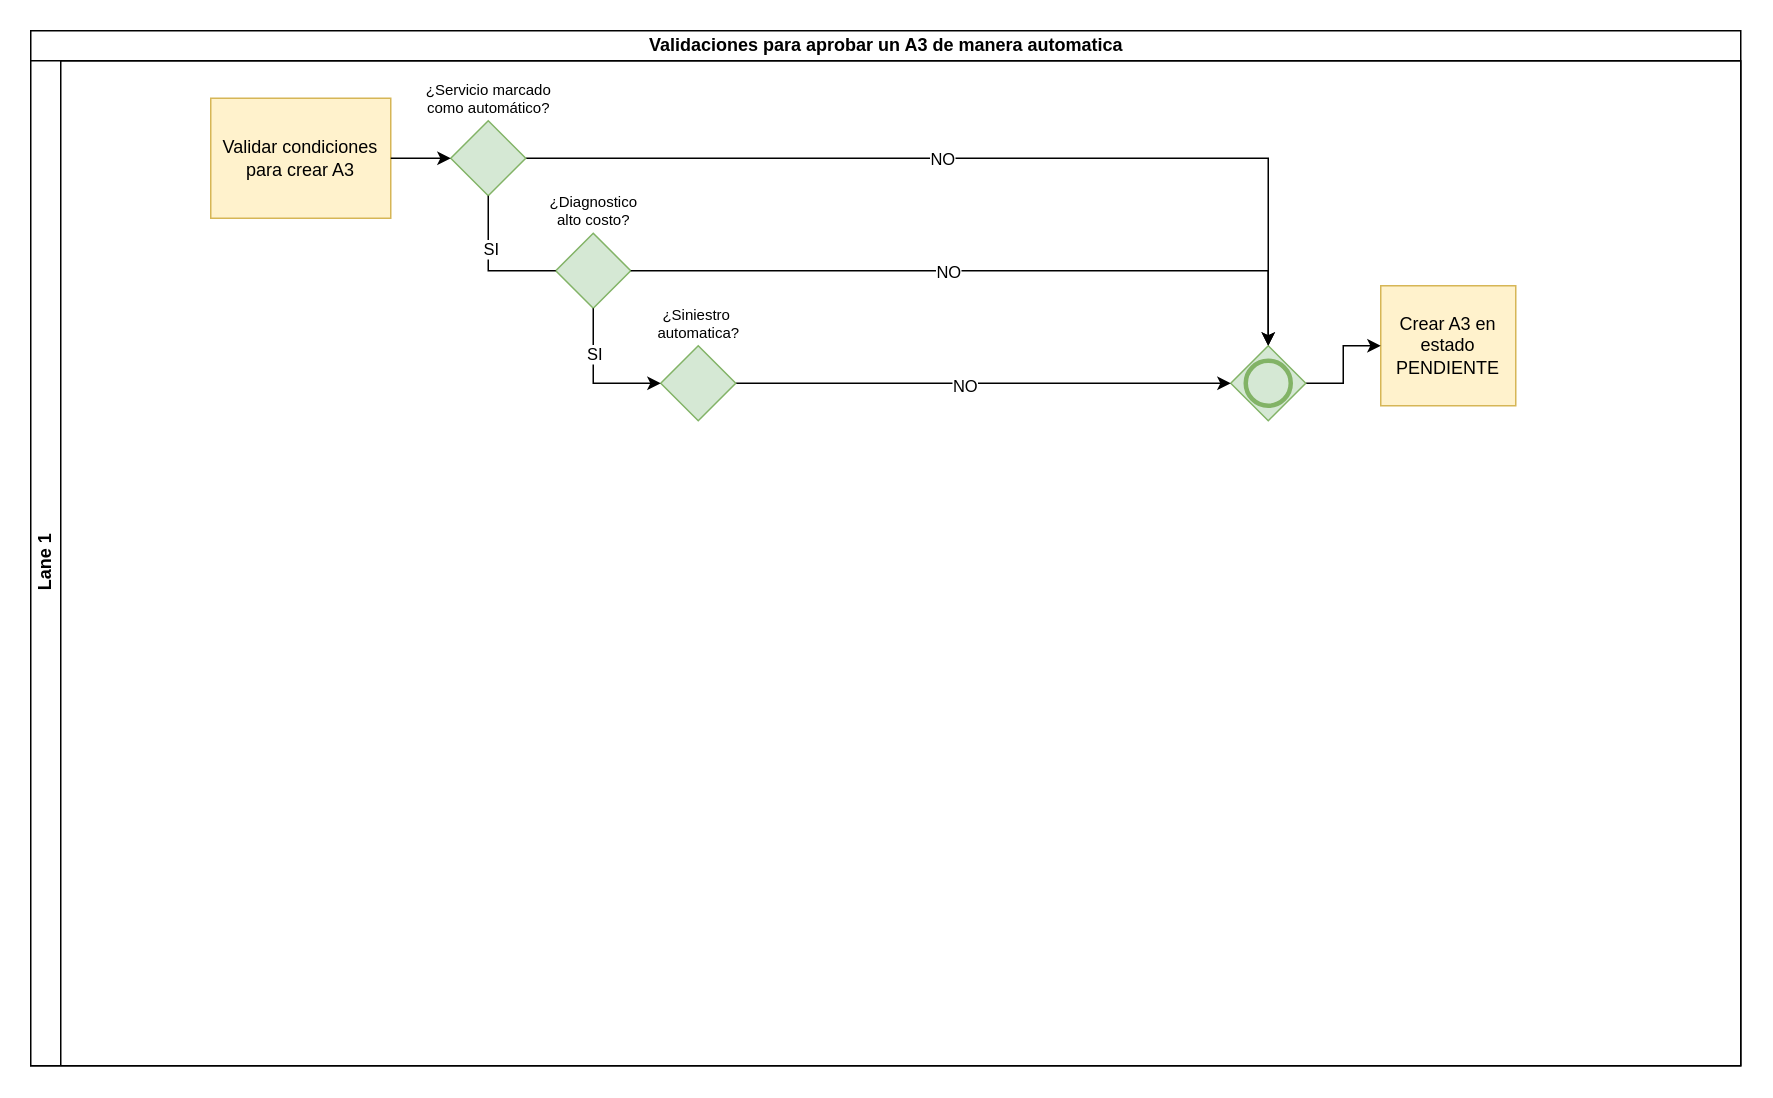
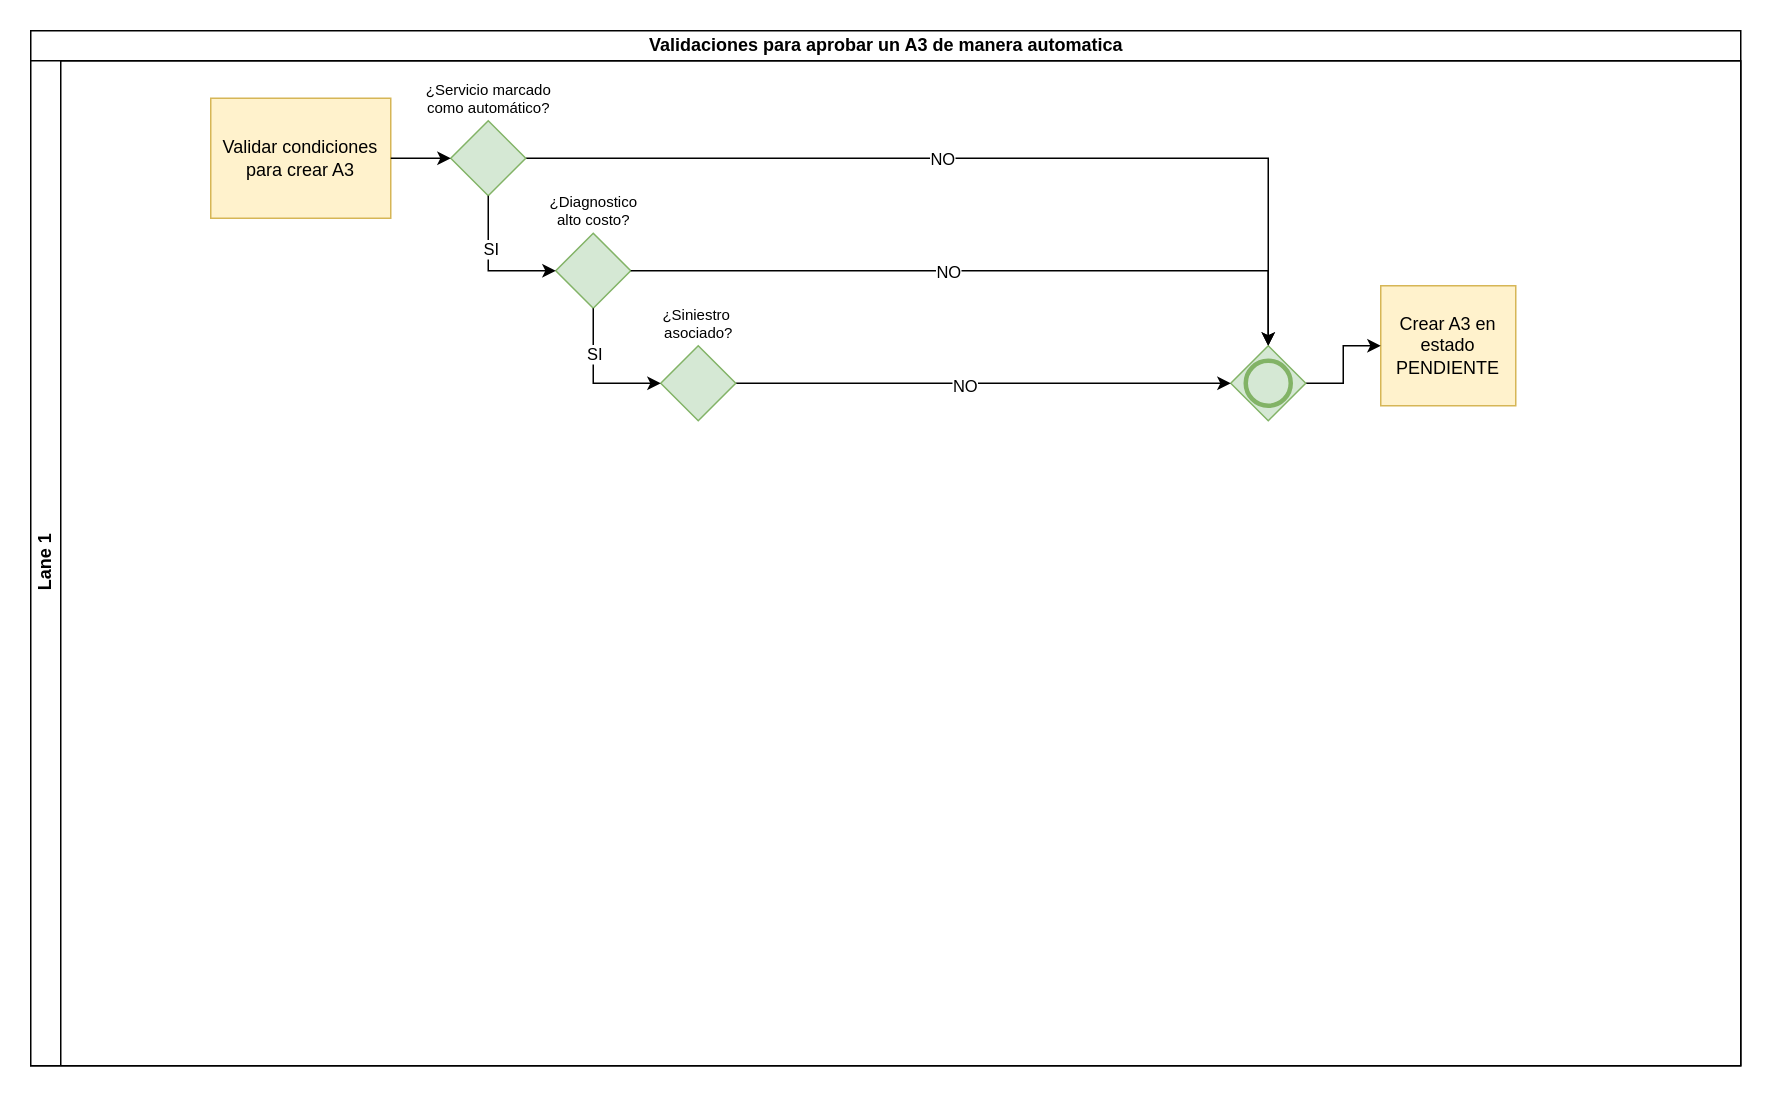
edge "¿Servicio marcado como automático?" -- "¿Diagnostico alto costo?": arrowhead none -> classic
node "¿Siniestro automatica?": label "¿Siniestro automatica?" -> "¿Siniestro asociado?"
